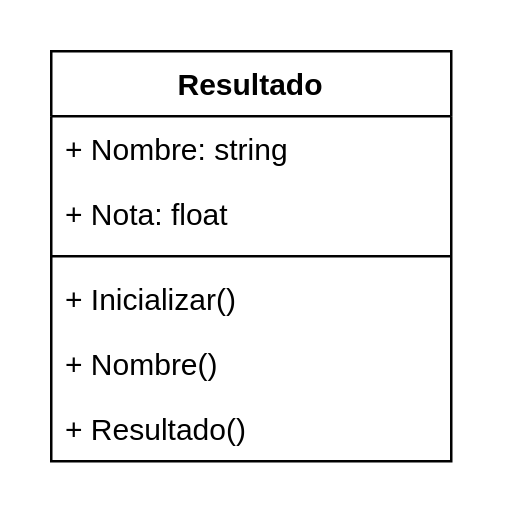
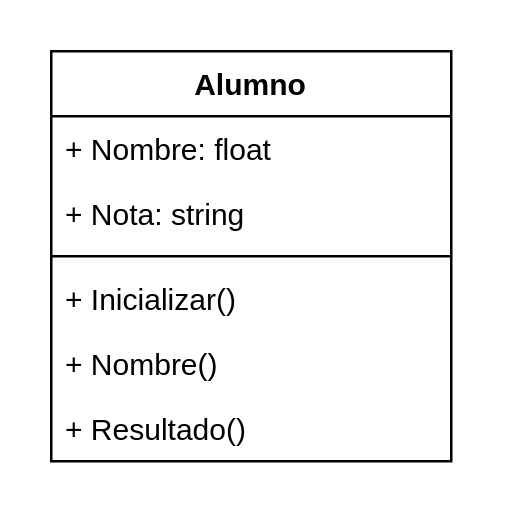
node "Resultado": label "Resultado" -> "Alumno"
node "+ Nombre: string": label "+ Nombre: string" -> "+ Nombre: float"
node "+ Nota: float": label "+ Nota: float" -> "+ Nota: string"
